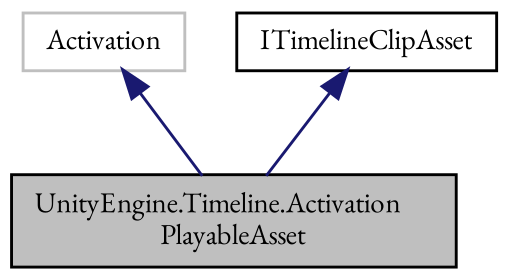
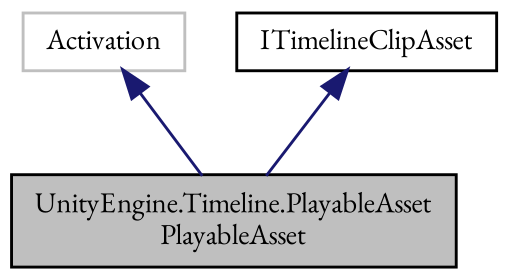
node "UnityEngine.Timeline.Activation PlayableAsset": label "UnityEngine.Timeline.Activation PlayableAsset" -> "UnityEngine.Timeline.PlayableAsset PlayableAsset"
